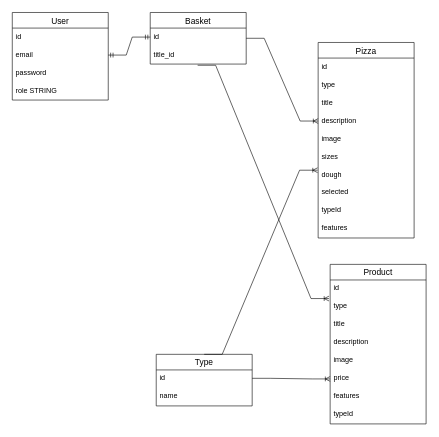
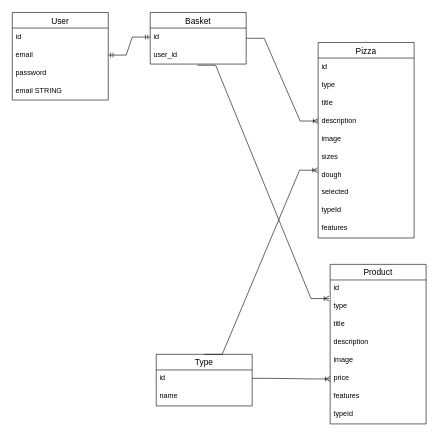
node "title_id": label "title_id" -> "user_id"
node "role STRING": label "role STRING" -> "email STRING"
